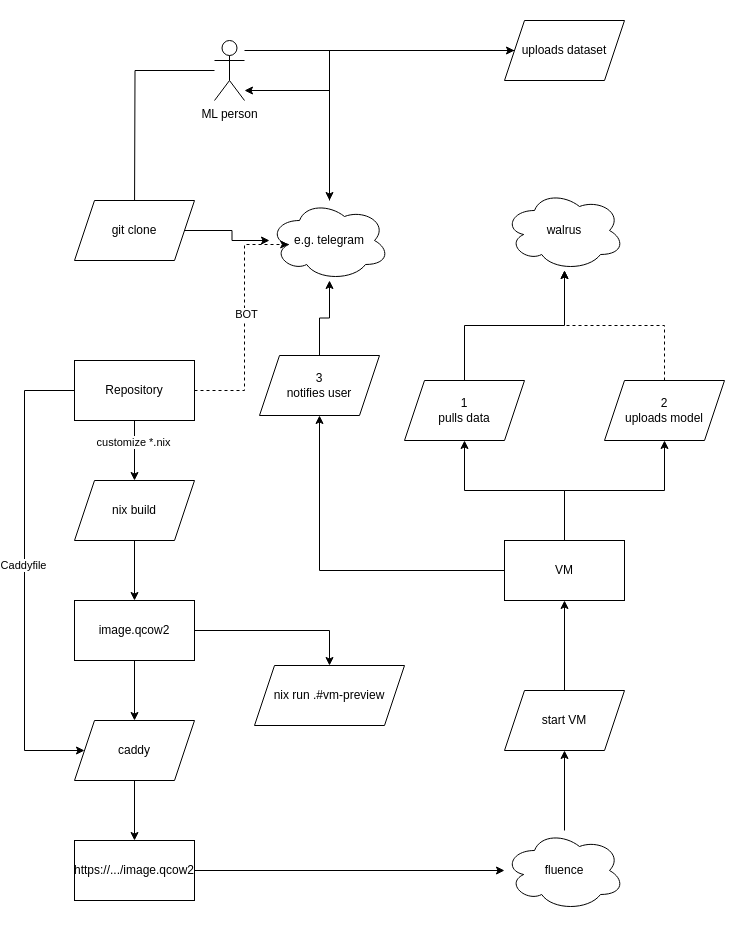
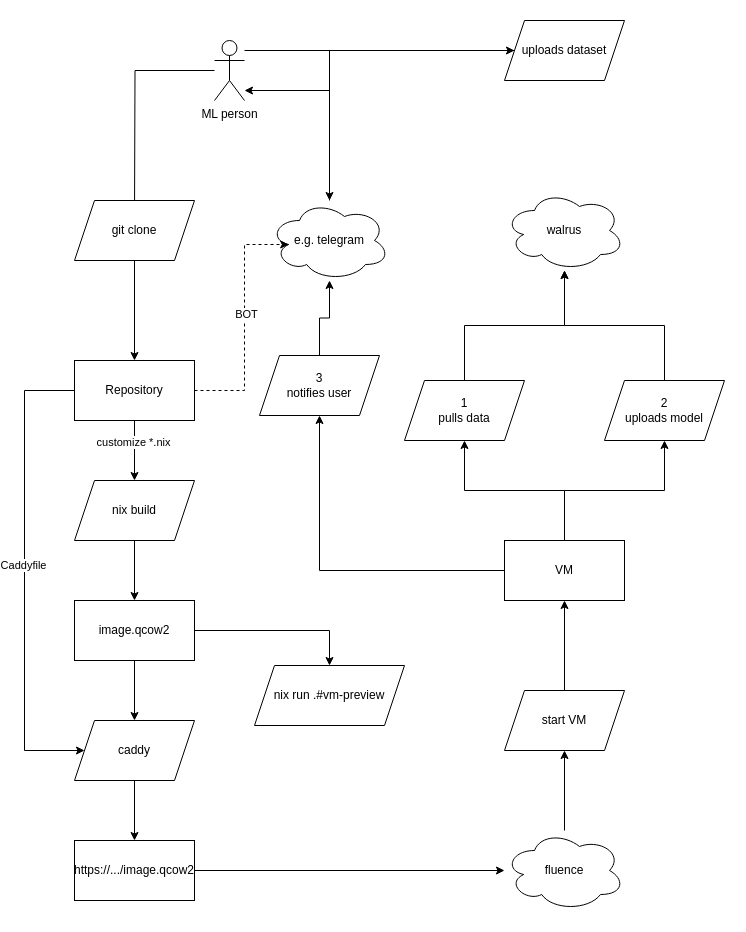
edge "git clone" -> "e.g. telegram": now "git clone" -> "Repository"
edge "2 uploads model" -> "walrus": style dashed -> solid
